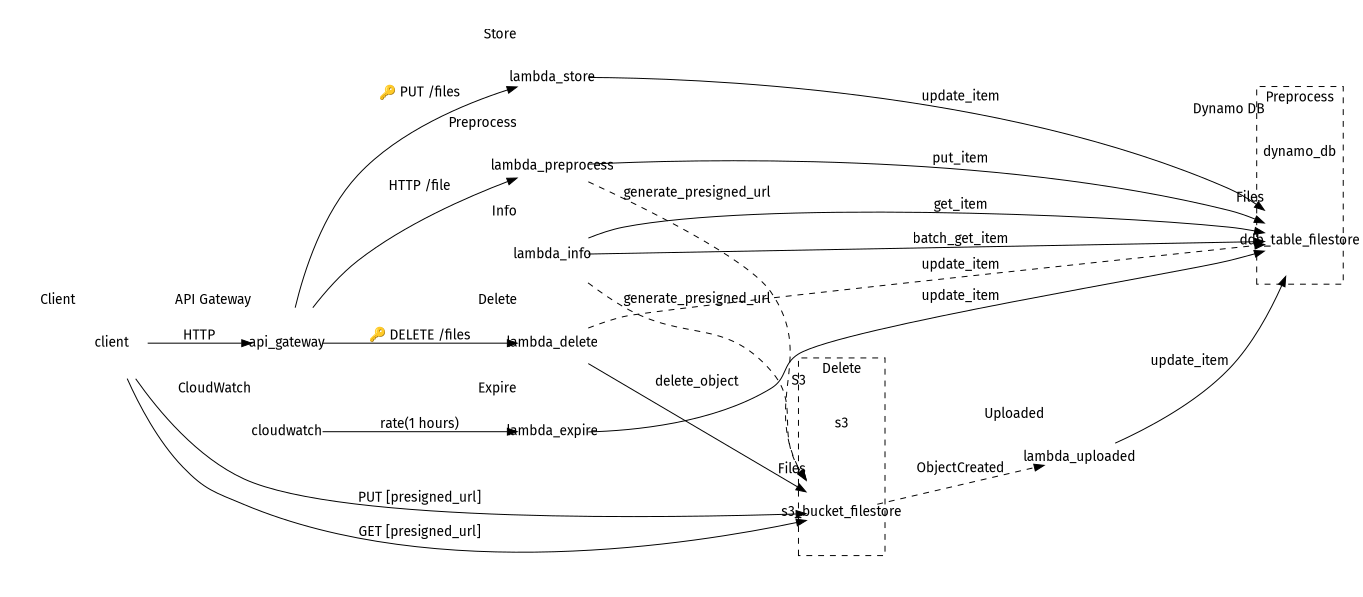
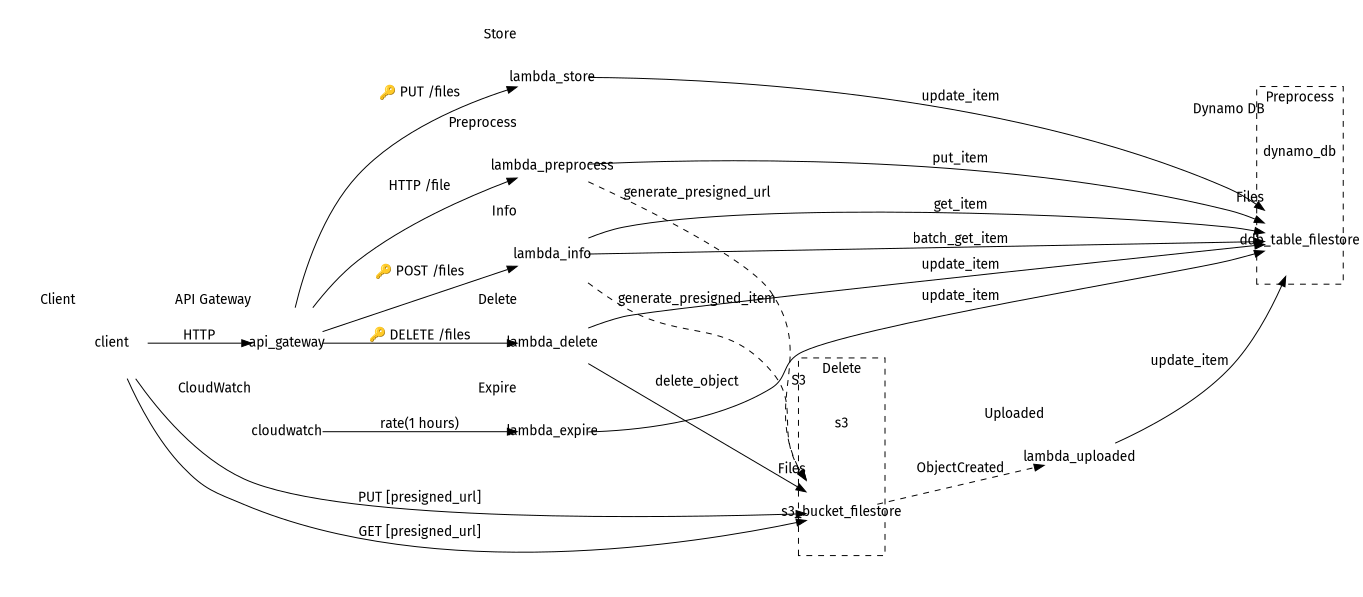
edge "lambda_delete Delete" -> "ddb_table_filestore Files": style dashed -> solid
edge "lambda_info Info" -> "s3_bucket_filestore Files": label "generate_presigned_url" -> "generate_presigned_item"
edge "api_gateway API Gateway" -> "lambda_info Info": added, label "🔑 POST /files"
